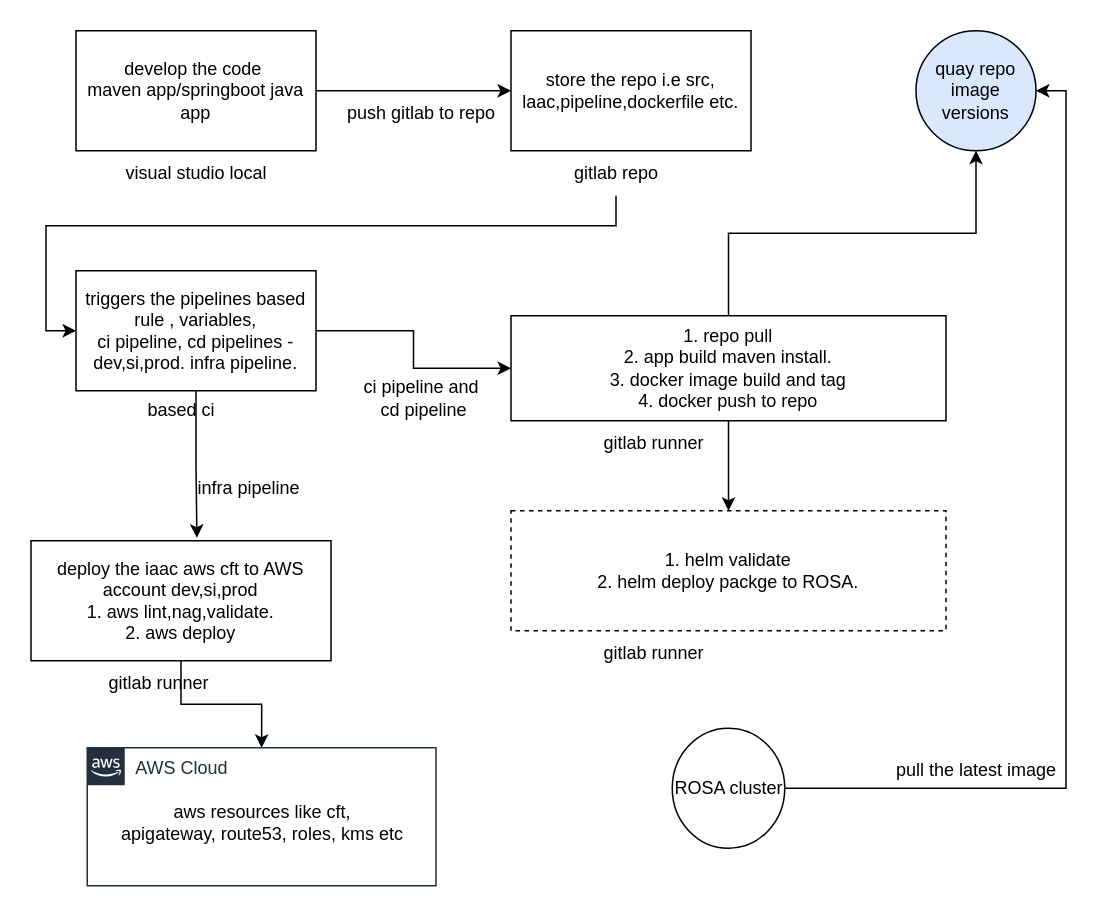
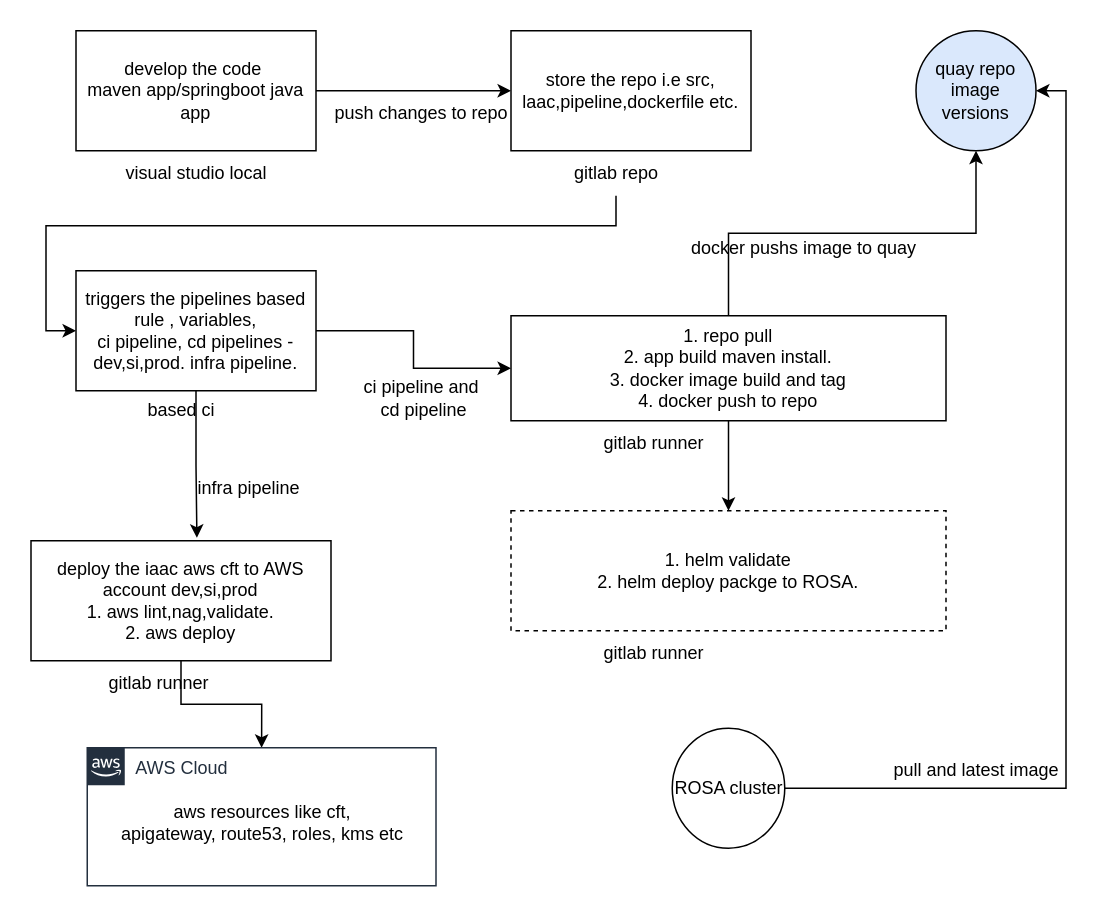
node "push gitlab to repo": label "push gitlab to repo" -> "push changes to repo"
node "docker pushs image to quay": added
node "pull the latest image": label "pull the latest image" -> "pull and latest image"
